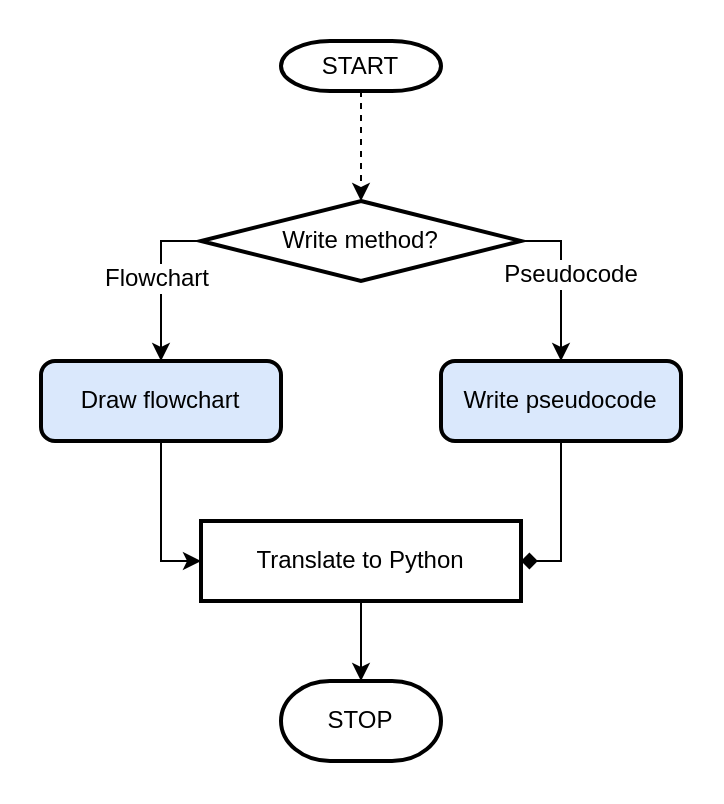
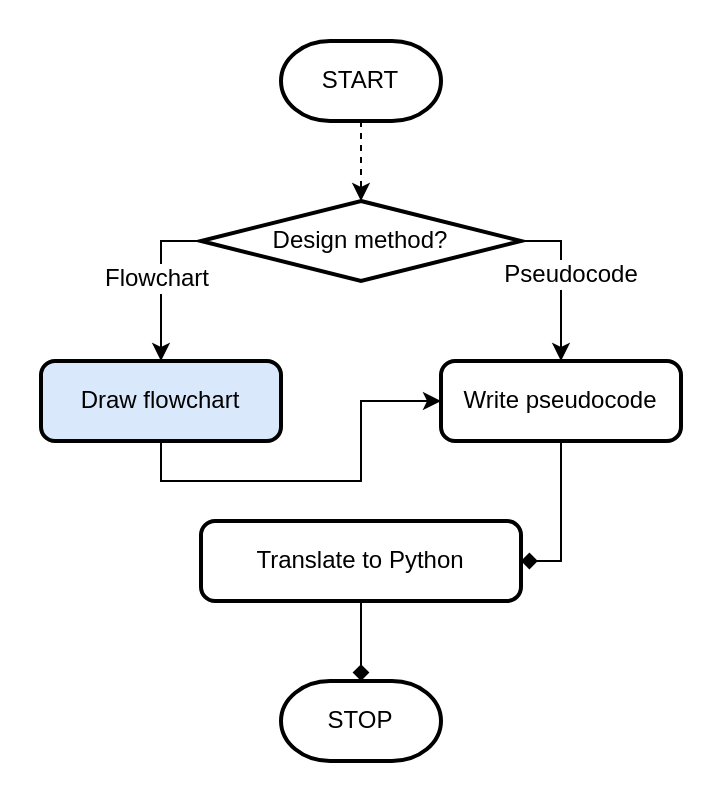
node "START": size 160x50 -> 160x80
node "Write method?": label "Write method?" -> "Design method?"
node "Write pseudocode": fillcolor #dae8fc -> #ffffff
edge "Draw flowchart" -> "Translate to Python": now "Draw flowchart" -> "Write pseudocode"
node "Translate to Python": shape rectangle -> rounded rectangle
edge "Translate to Python" -> "STOP": arrowhead classic -> diamond
